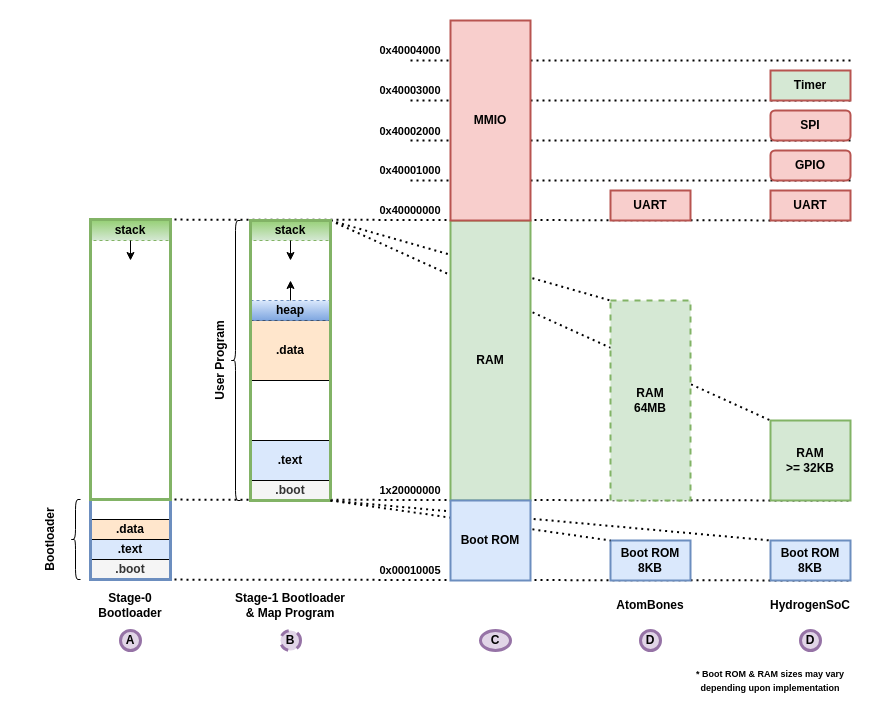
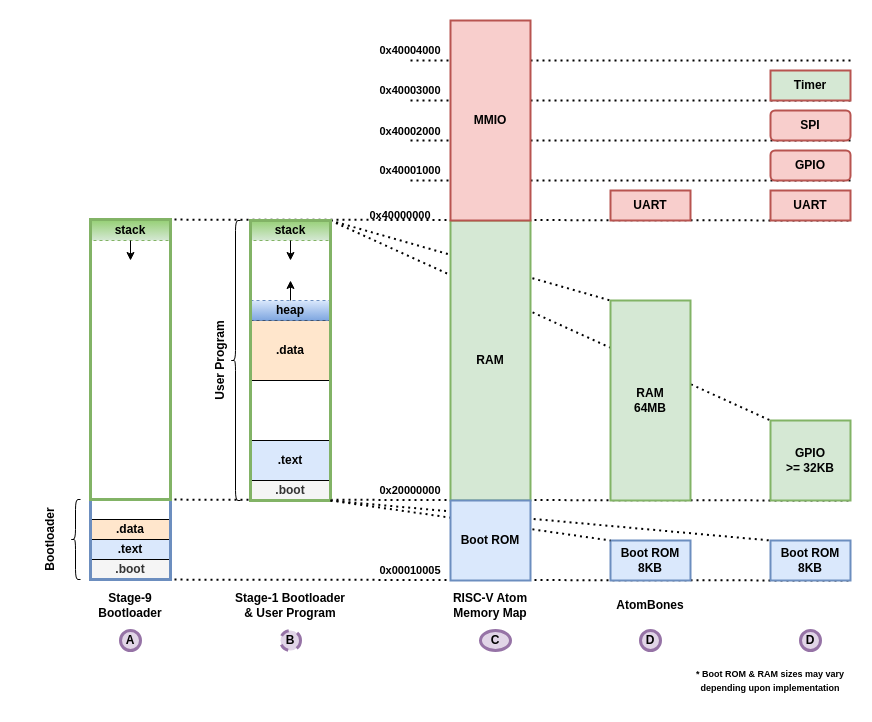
node "0x40000000": moved (411, 210) -> (401, 215)
node "RAM 64MB": style dashed -> solid
node "RAM >= 32KB": label "RAM >= 32KB" -> "GPIO >= 32KB"
node "1x20000000": label "1x20000000" -> "0x20000000"
node "Stage-0 Bootloader": label "Stage-0 Bootloader" -> "Stage-9 Bootloader"
node "Stage-1 Bootloader & Map Program": label "Stage-1 Bootloader & Map Program" -> "Stage-1 Bootloader & User Program"
node "RISC-V Atom Memory Map": added
node "HydrogenSoC": removed
